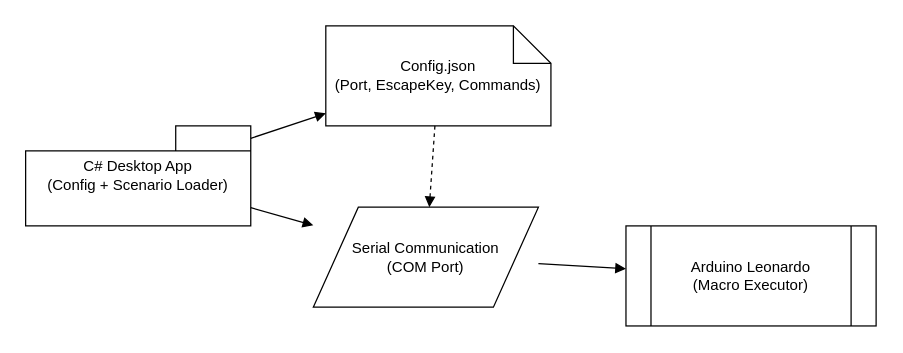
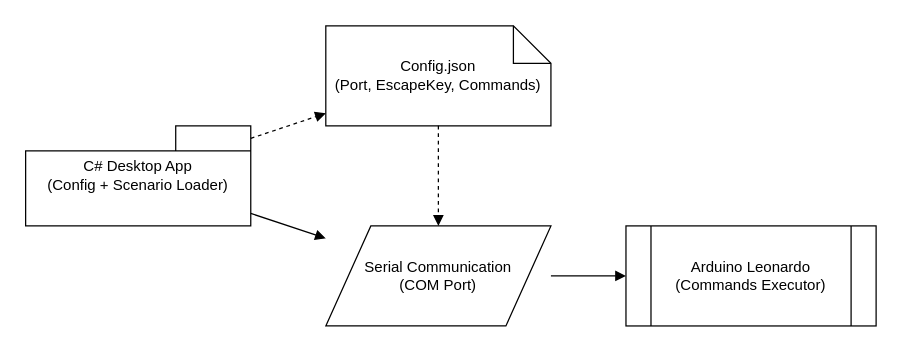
edge "C# Desktop App (Config + Scenario Loader)" -> "Config.json (Port, EscapeKey, Commands)": style solid -> dashed
node "Serial Communication (COM Port)": moved (426, 257) -> (438, 276)
node "Arduino Leonardo (Macro Executor)": label "Arduino Leonardo (Macro Executor)" -> "Arduino Leonardo (Commands Executor)"
